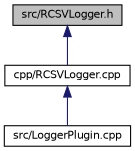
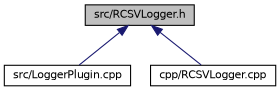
edge "src/LoggerPlugin.cpp" -> "cpp/RCSVLogger.cpp": now "src/LoggerPlugin.cpp" -> "src/RCSVLogger.h"
